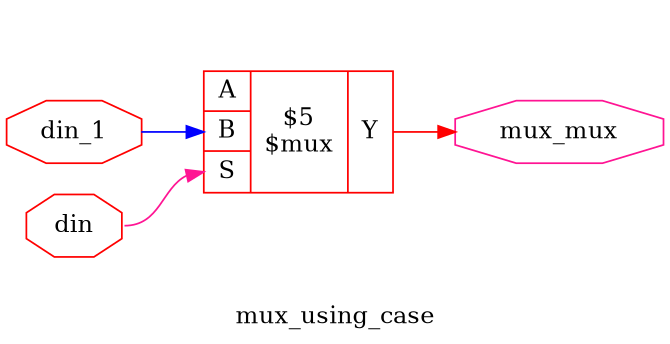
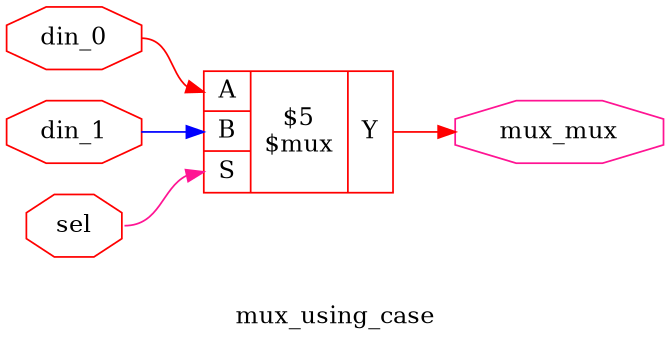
node "din_0": added
node "din": label "din" -> "sel"
